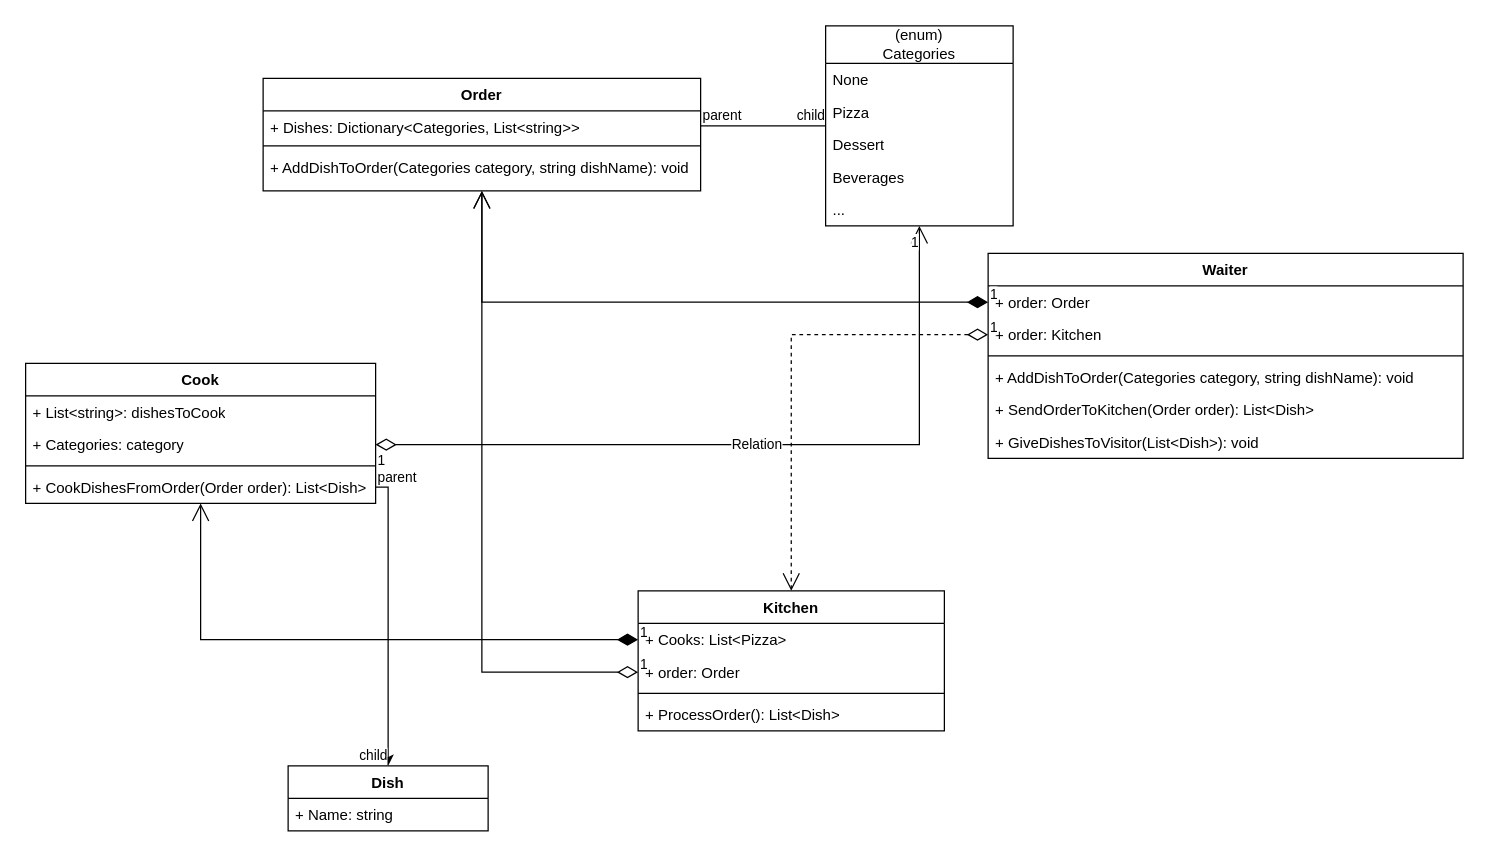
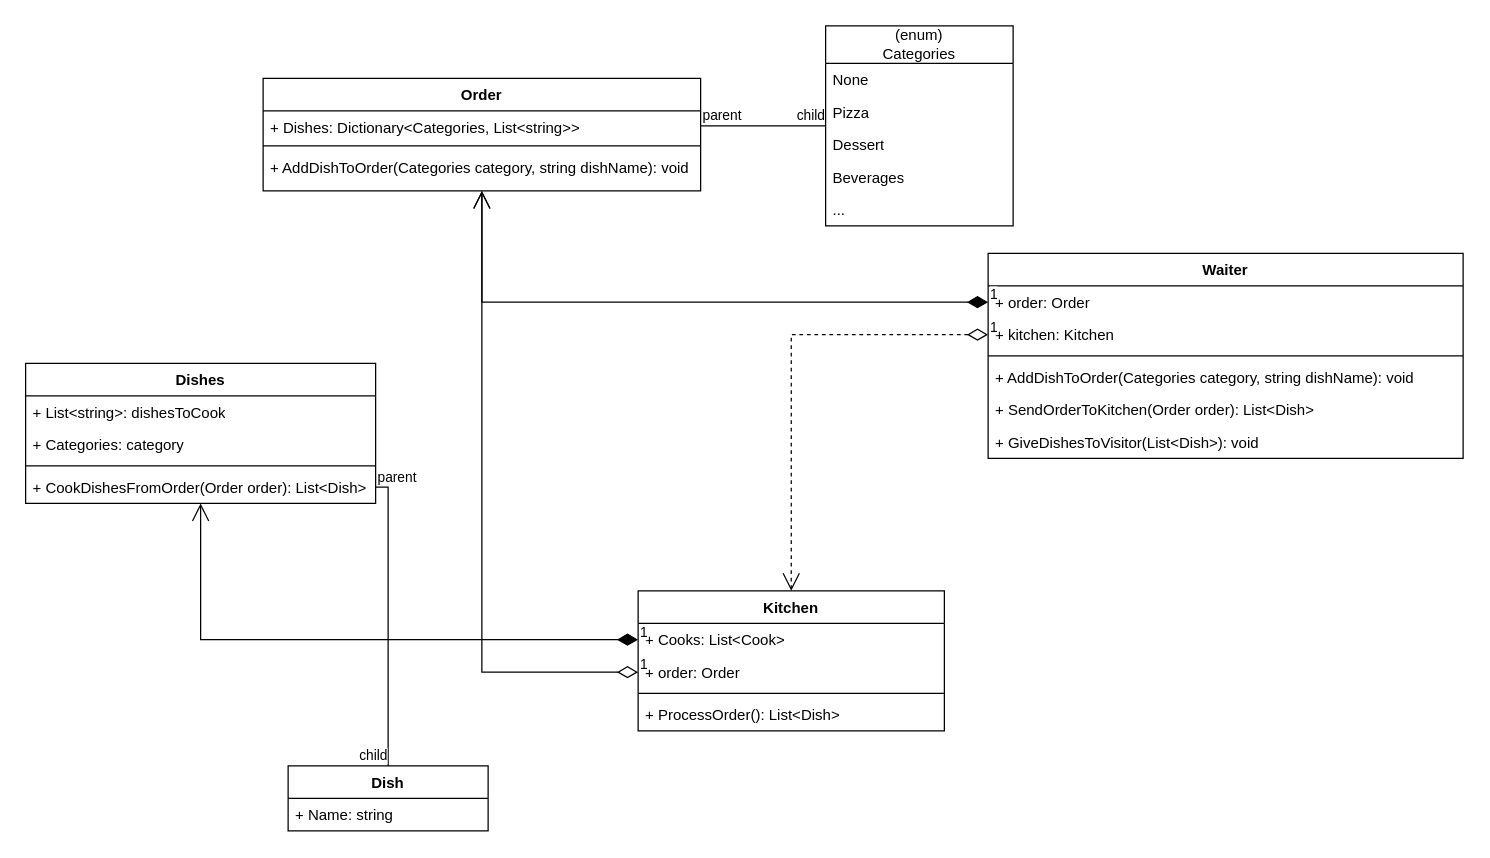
node "+ order: Kitchen": label "+ order: Kitchen" -> "+ kitchen: Kitchen"
node "Cook": label "Cook" -> "Dishes"
edge "(enum) Categories" -- "+ Categories: category": removed, labels "1", "Relation", "1"
node "+ Сooks: List<Pizza>": label "+ Сooks: List<Pizza>" -> "+ Сooks: List<Cook>"
edge "+ CookDishesFromOrder(Order order): List<Dish>" -> "Dish": arrowhead classic -> none
